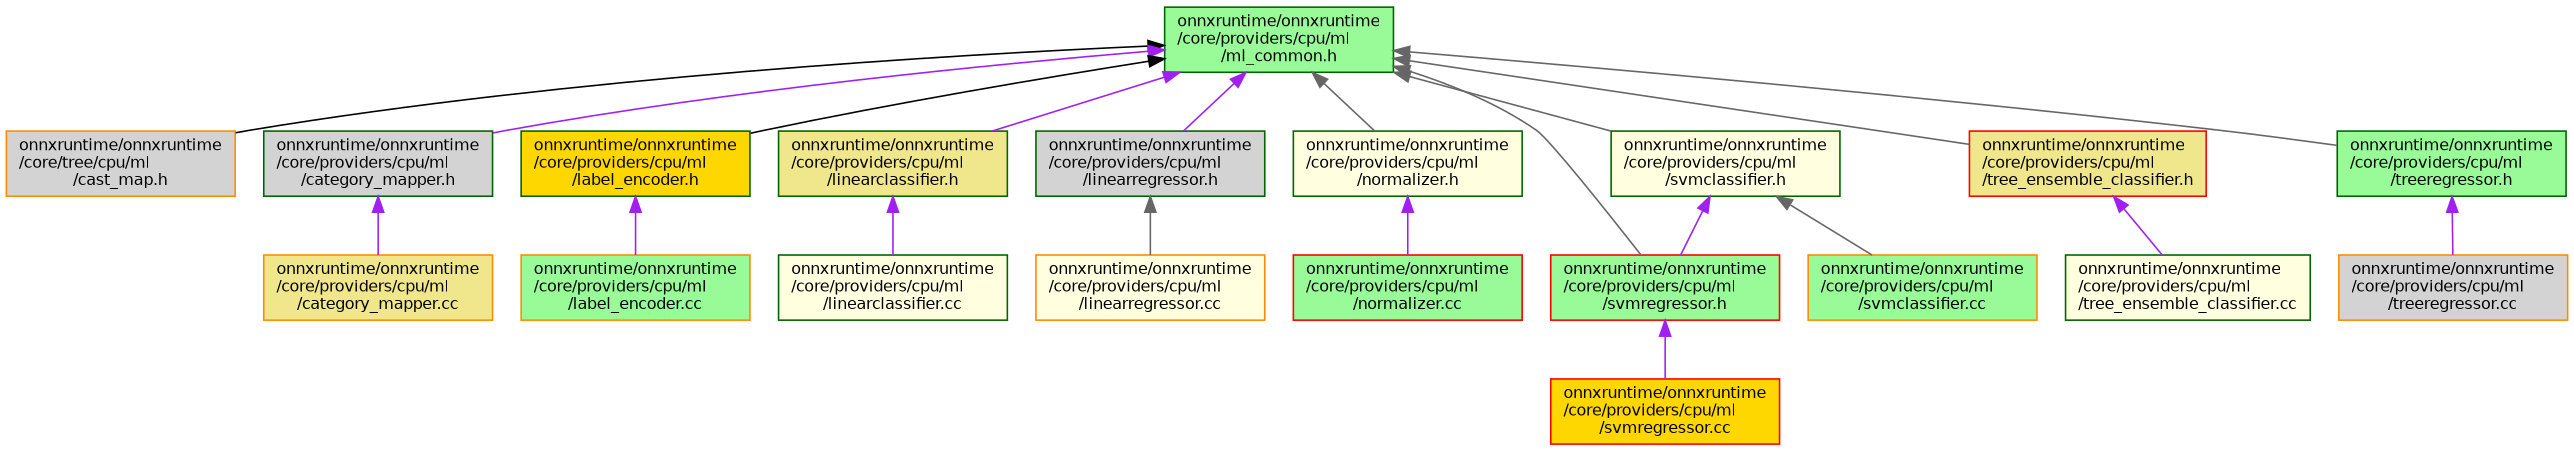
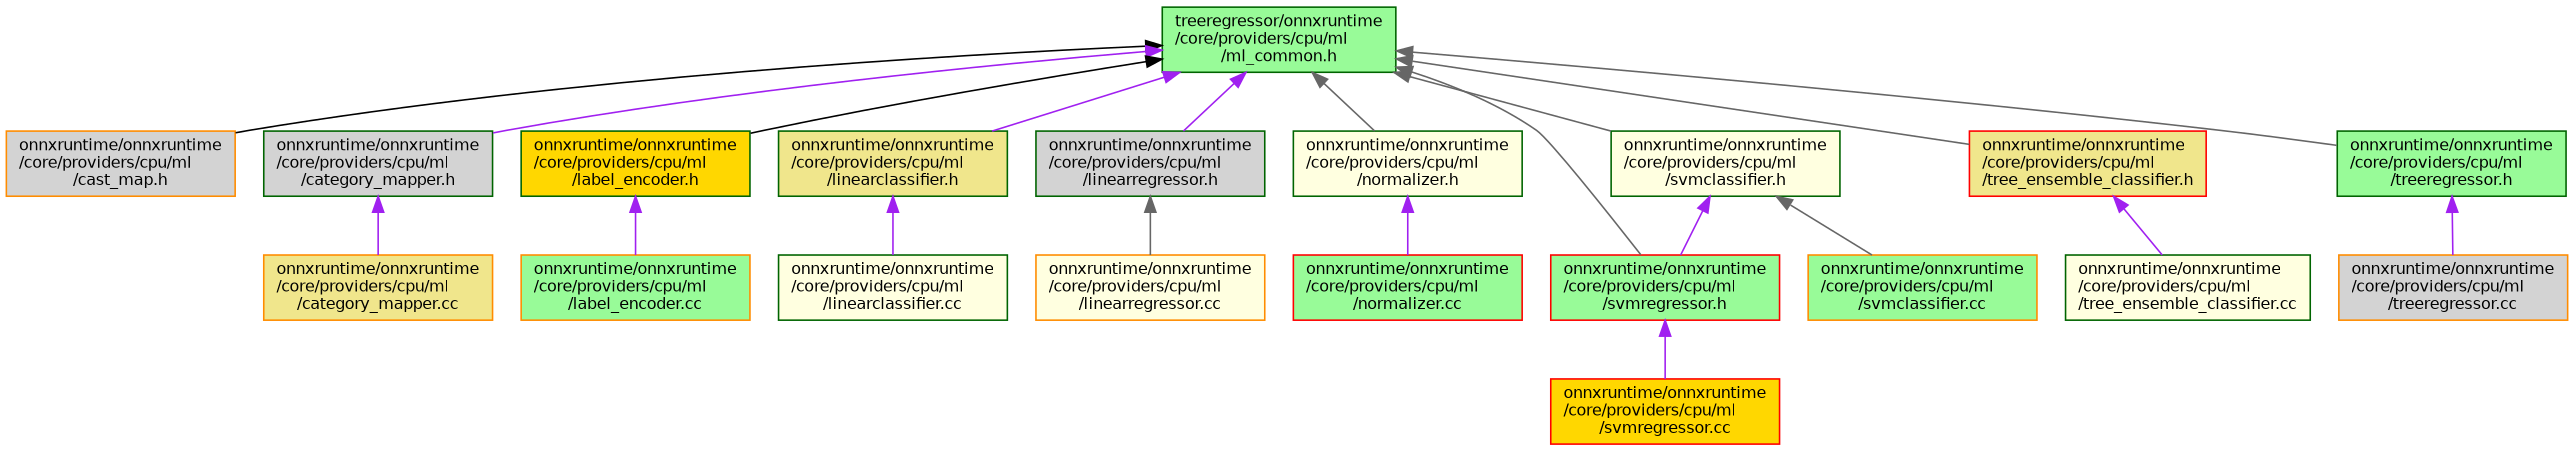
node "onnxruntime/onnxruntime /core/providers/cpu/ml /ml_common.h": label "onnxruntime/onnxruntime /core/providers/cpu/ml /ml_common.h" -> "treeregressor/onnxruntime /core/providers/cpu/ml /ml_common.h"
node "onnxruntime/onnxruntime /core/tree/cpu/ml /cast_map.h": label "onnxruntime/onnxruntime /core/tree/cpu/ml /cast_map.h" -> "onnxruntime/onnxruntime /core/providers/cpu/ml /cast_map.h"
